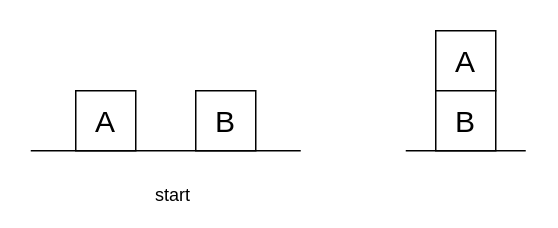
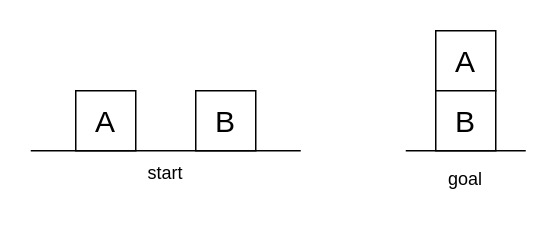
node "goal": added
node "start": moved (173, 196) -> (166, 173)
